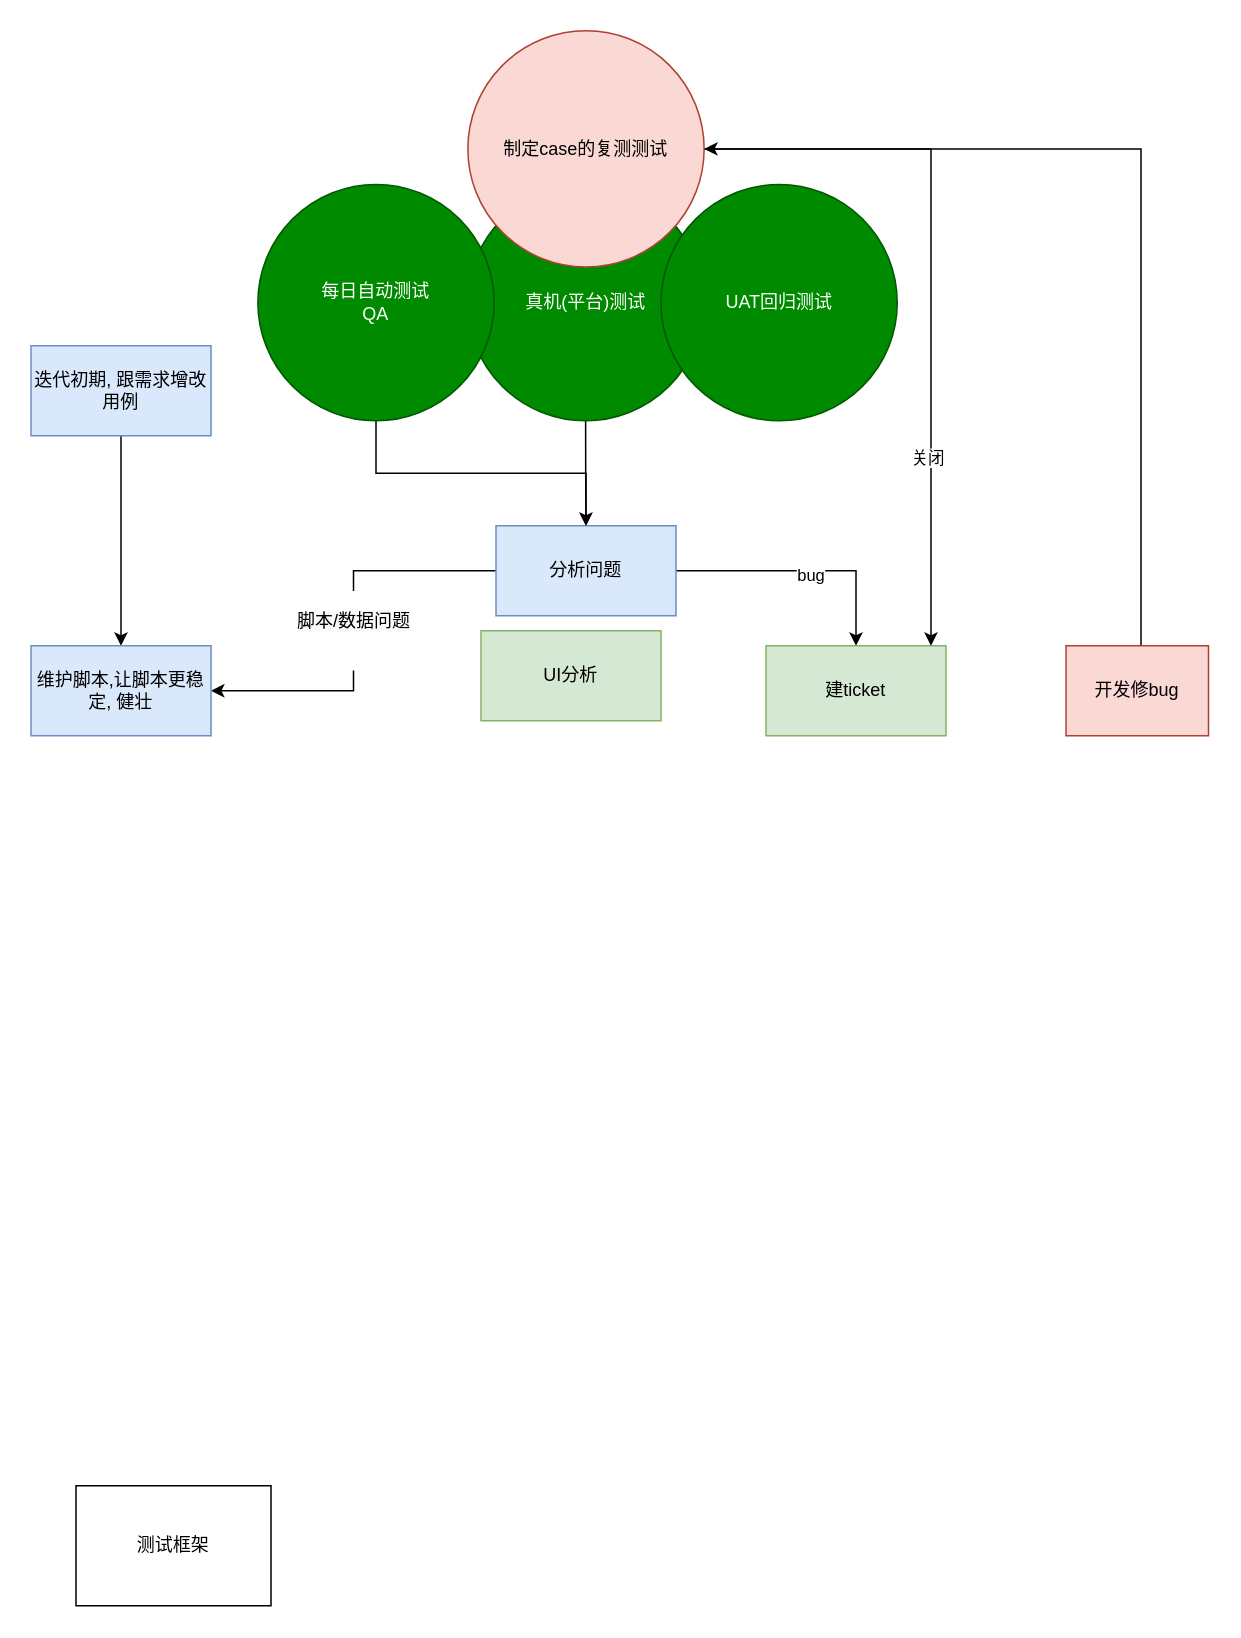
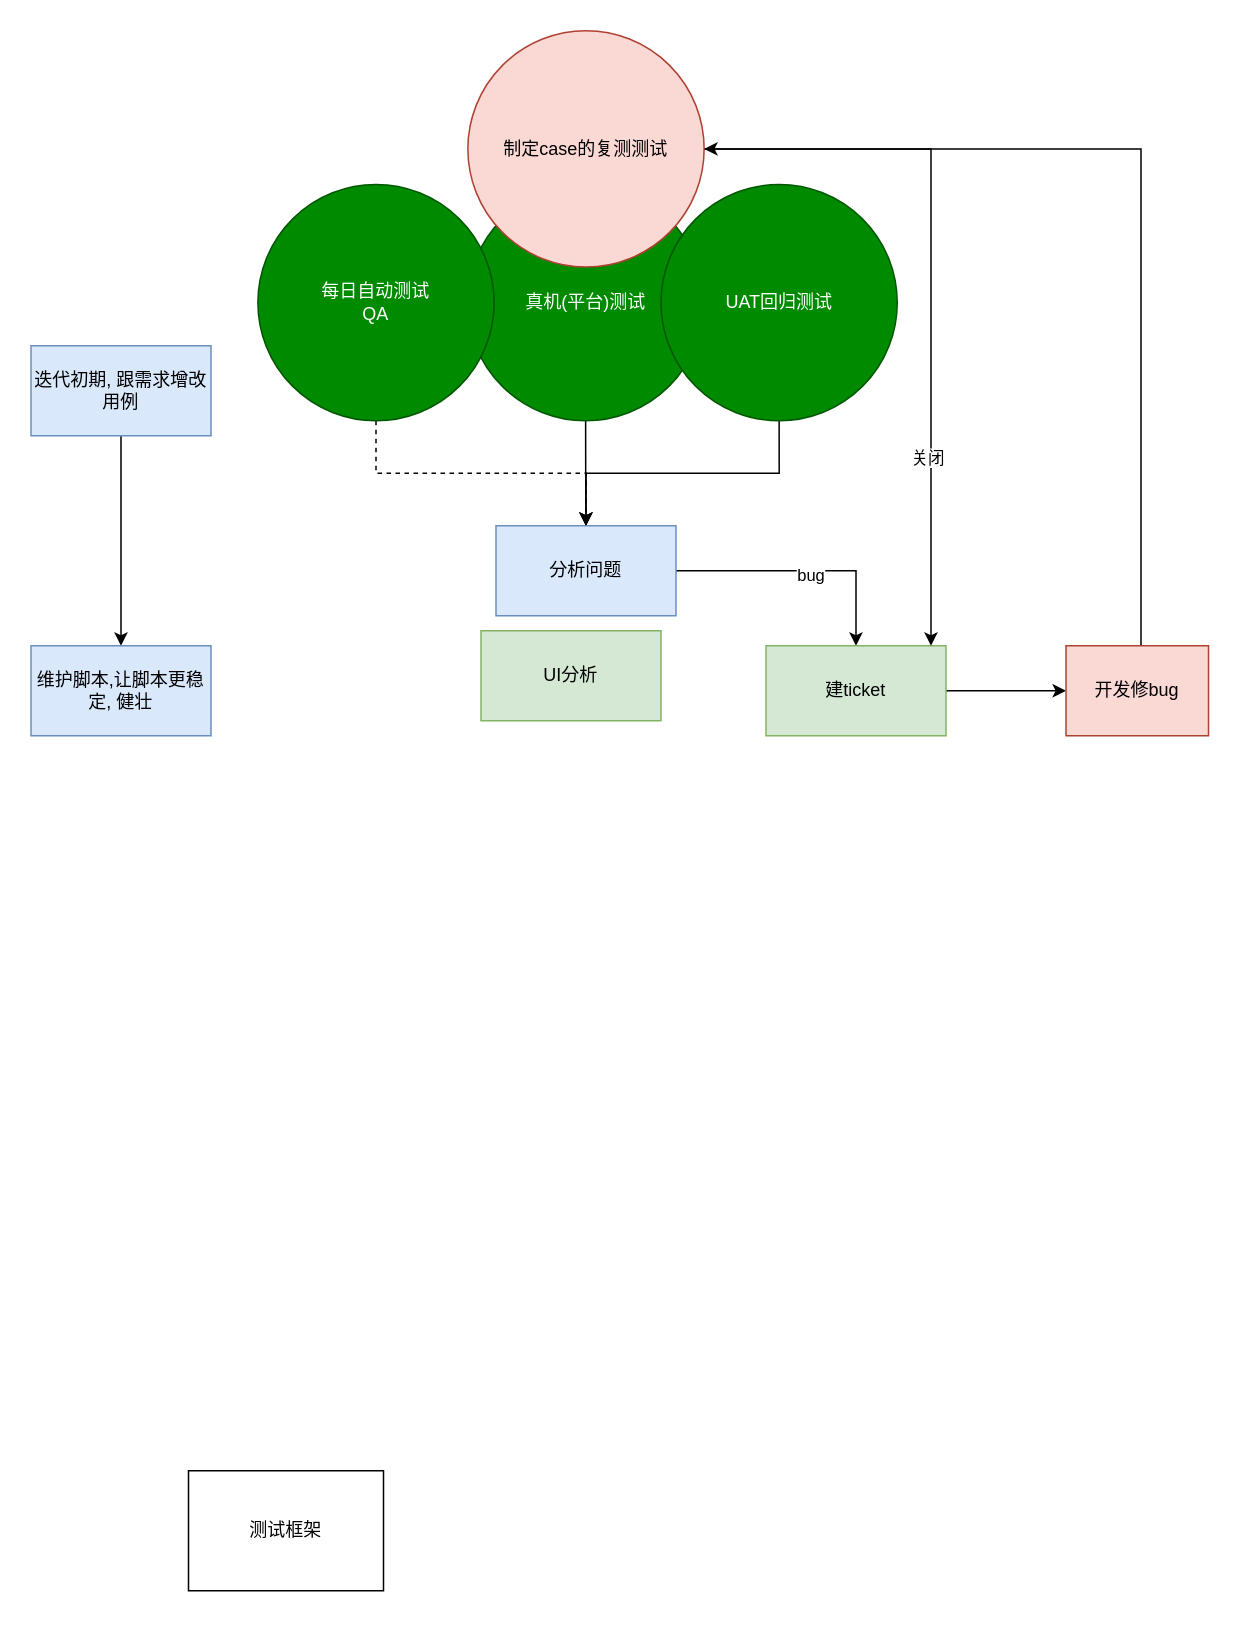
edge "真机(平台)测试" -> "分析问题": arrowhead open -> classic
edge "每日自动测试 QA" -> "分析问题": style solid -> dashed
edge "UAT回归测试" -> "分析问题": added
edge "分析问题" -> "维护脚本,让脚本更稳定, 健壮": removed, label "脚本/数据问题"
edge "建ticket" -> "开发修bug": added
node "测试框架": moved (173, 1546) -> (286, 1531)
